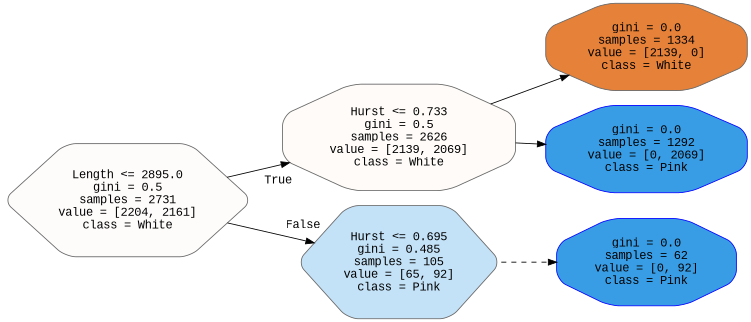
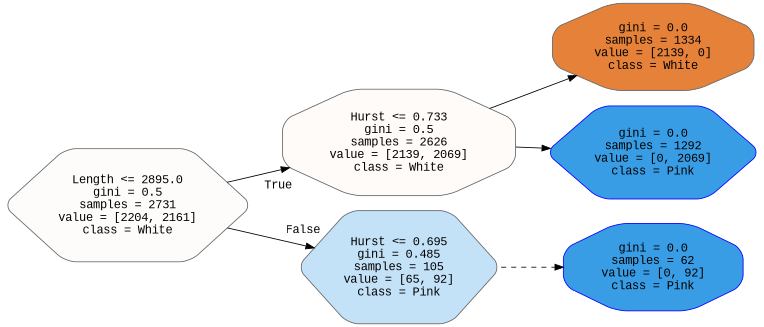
node "gini = 0.0 samples = 1292 value = [0, 2069] class = Pink": shape octagon -> hexagon
